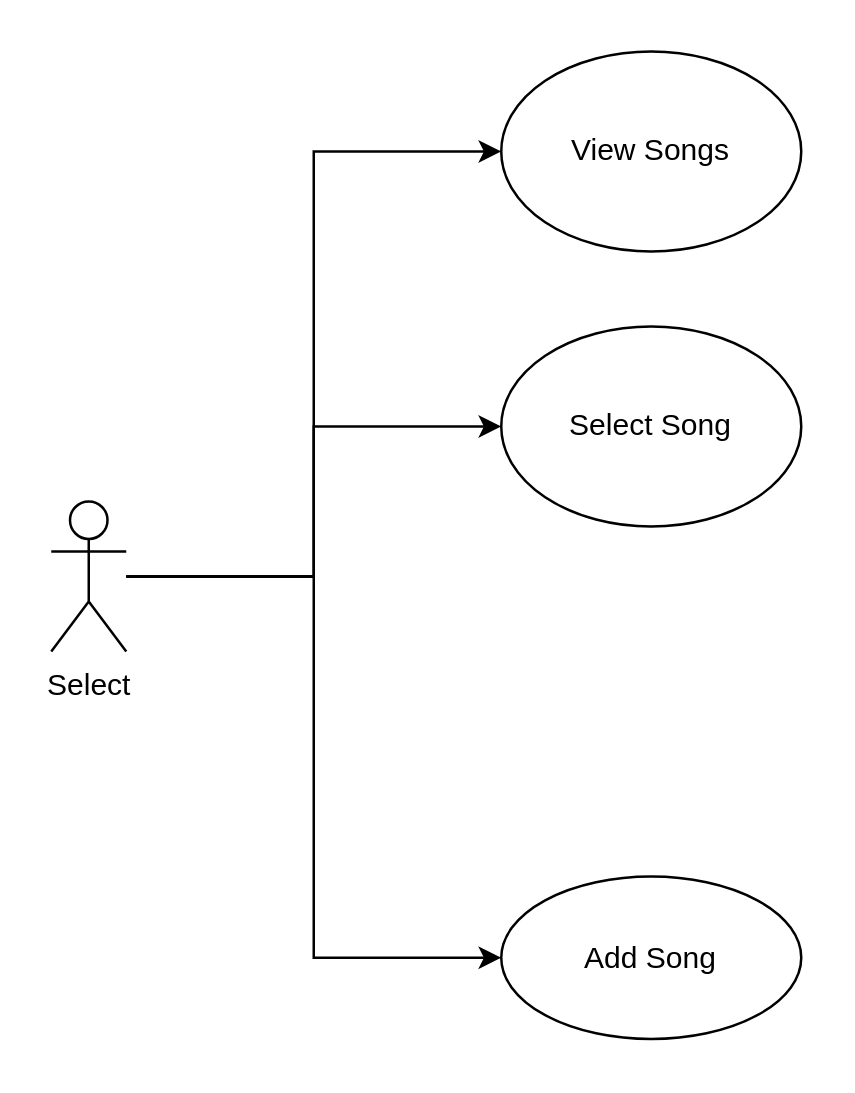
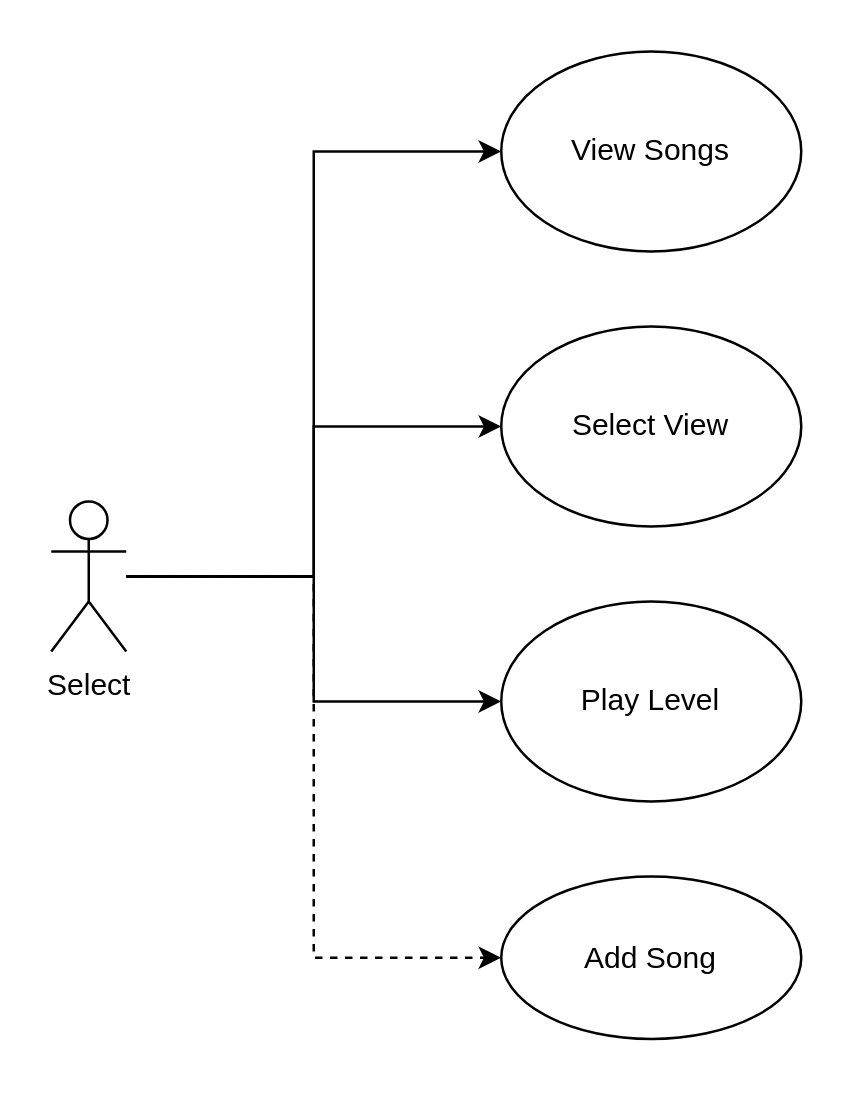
node "Select Song": label "Select Song" -> "Select View"
edge "Select" -> "Play Level": added
node "Play Level": added
edge "Select" -> "Add Song": style solid -> dashed
